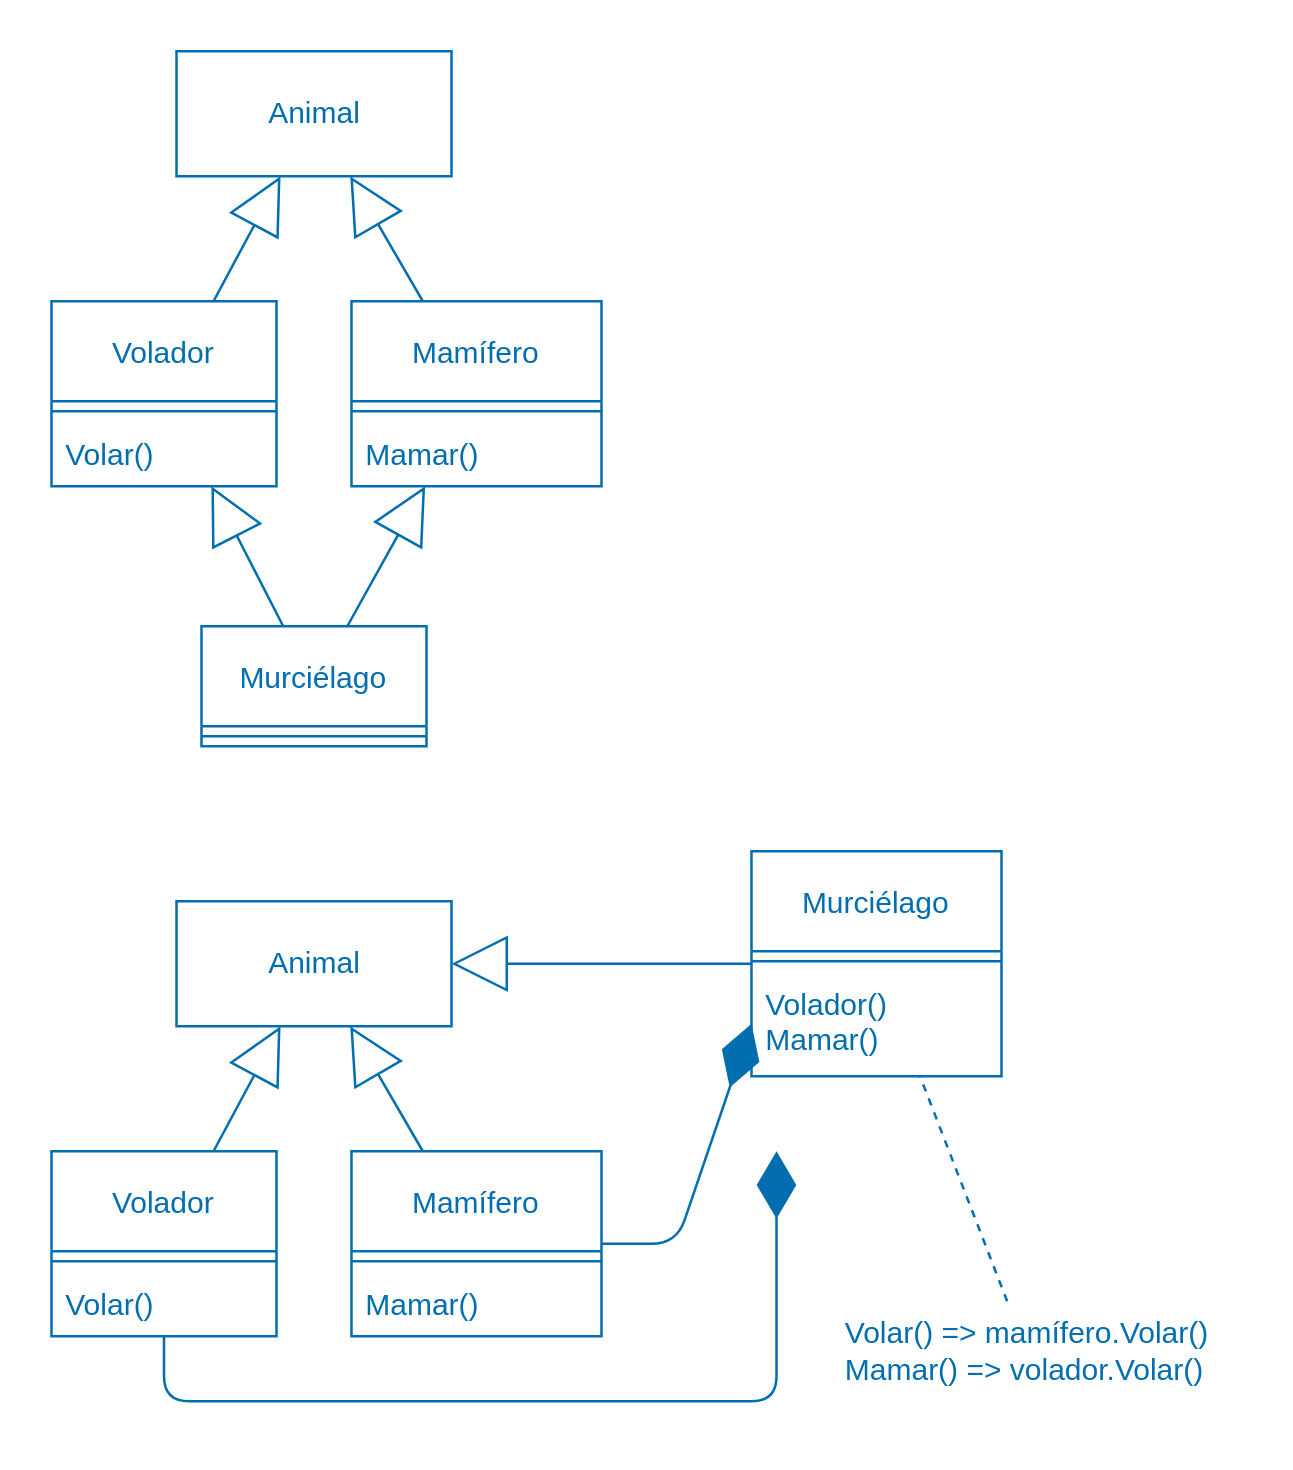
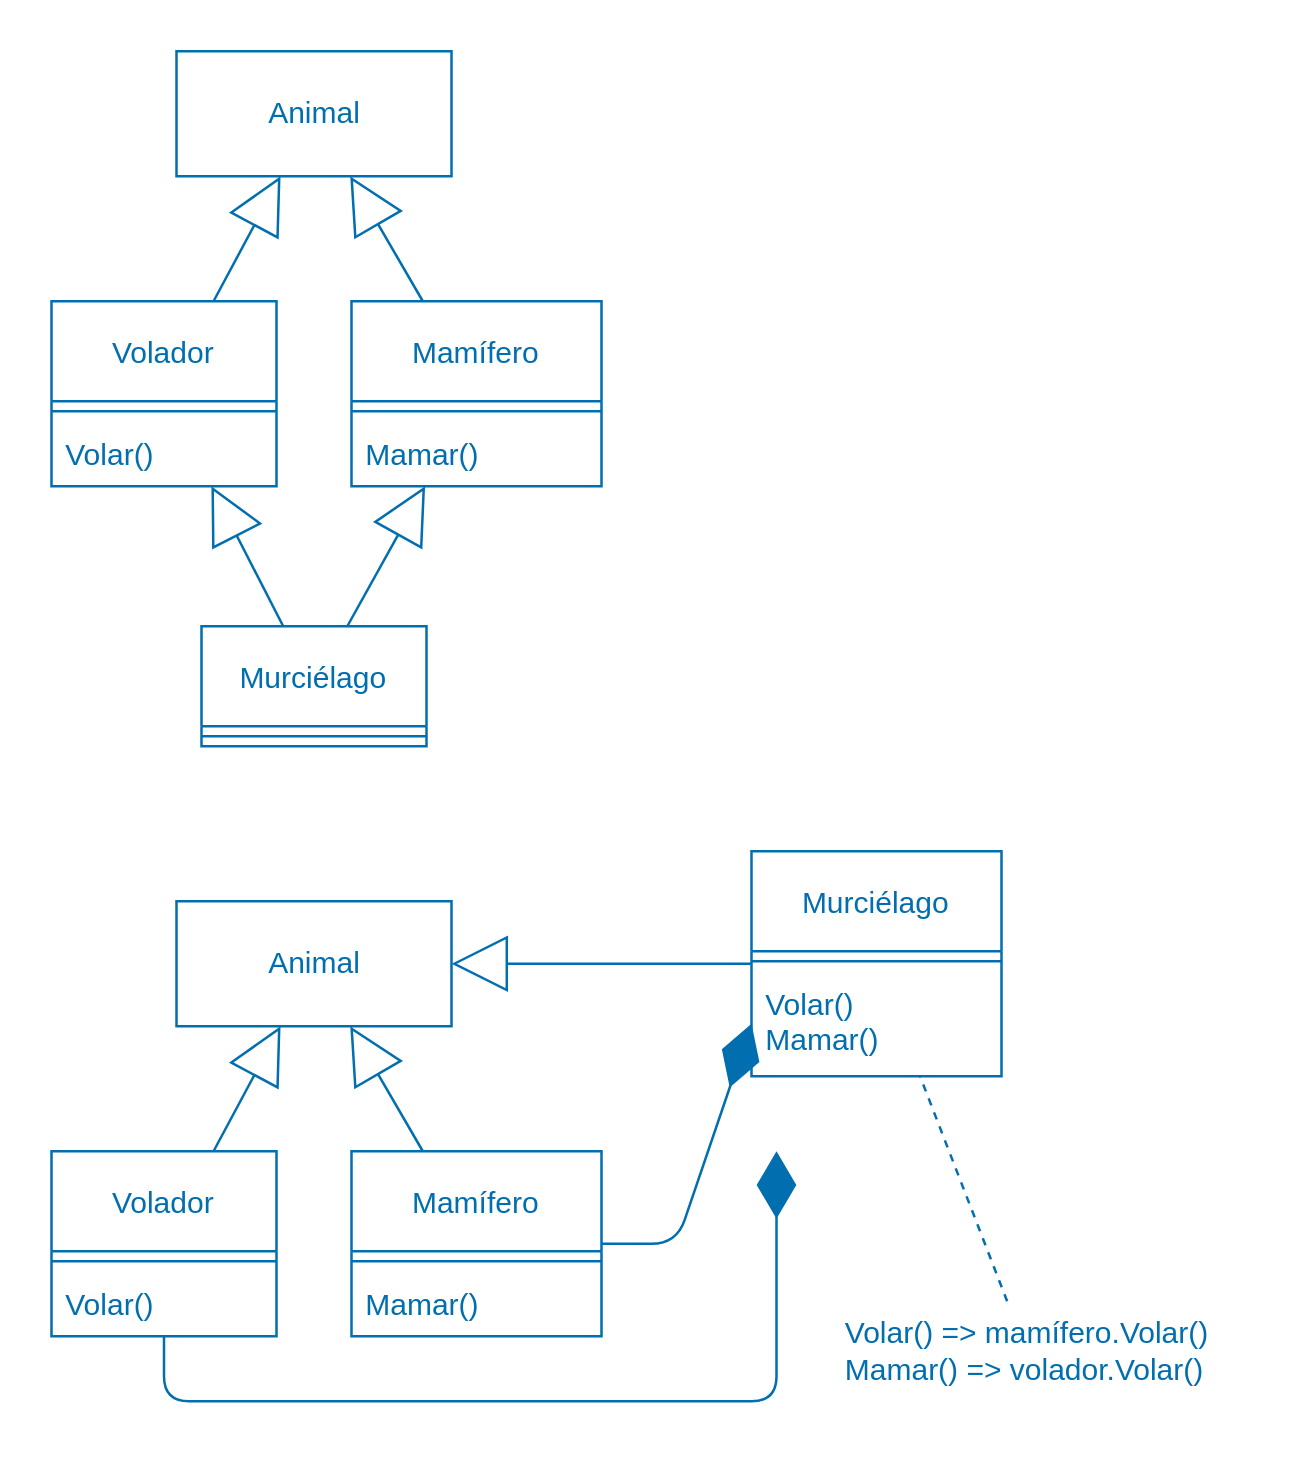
node "Volador() Mamar()": label "Volador() Mamar()" -> "Volar() Mamar()"
